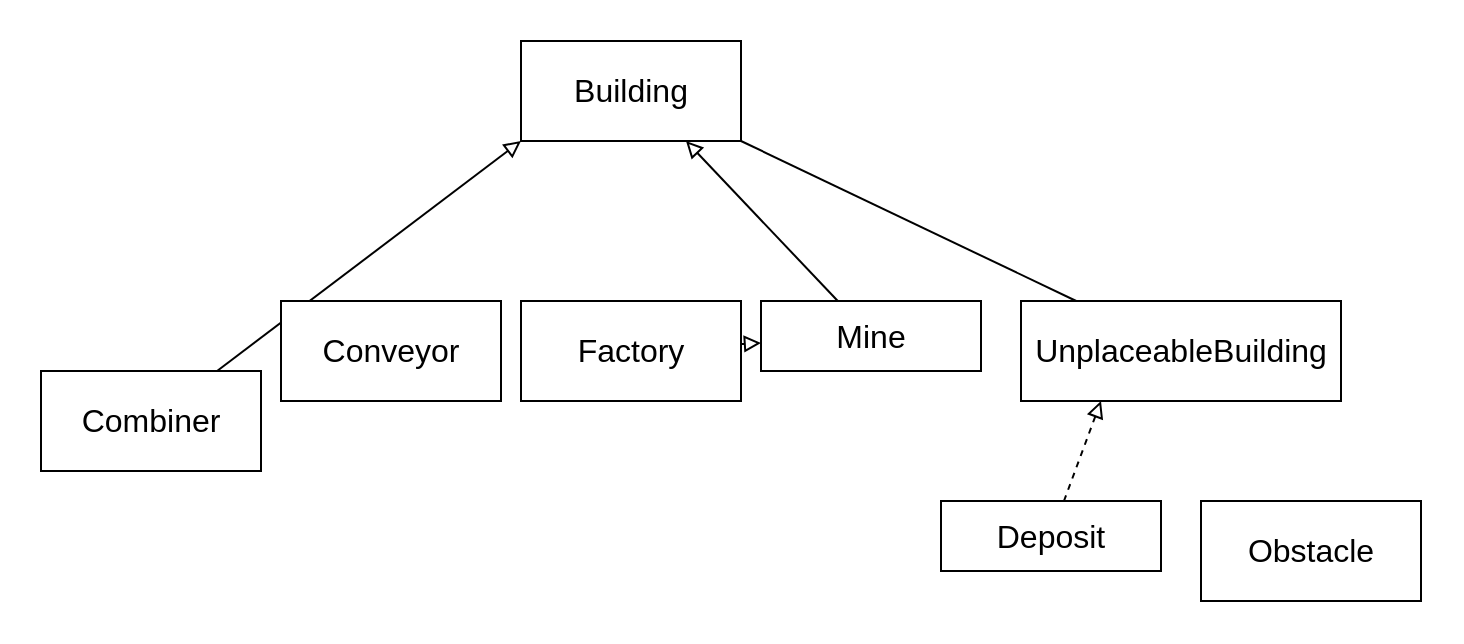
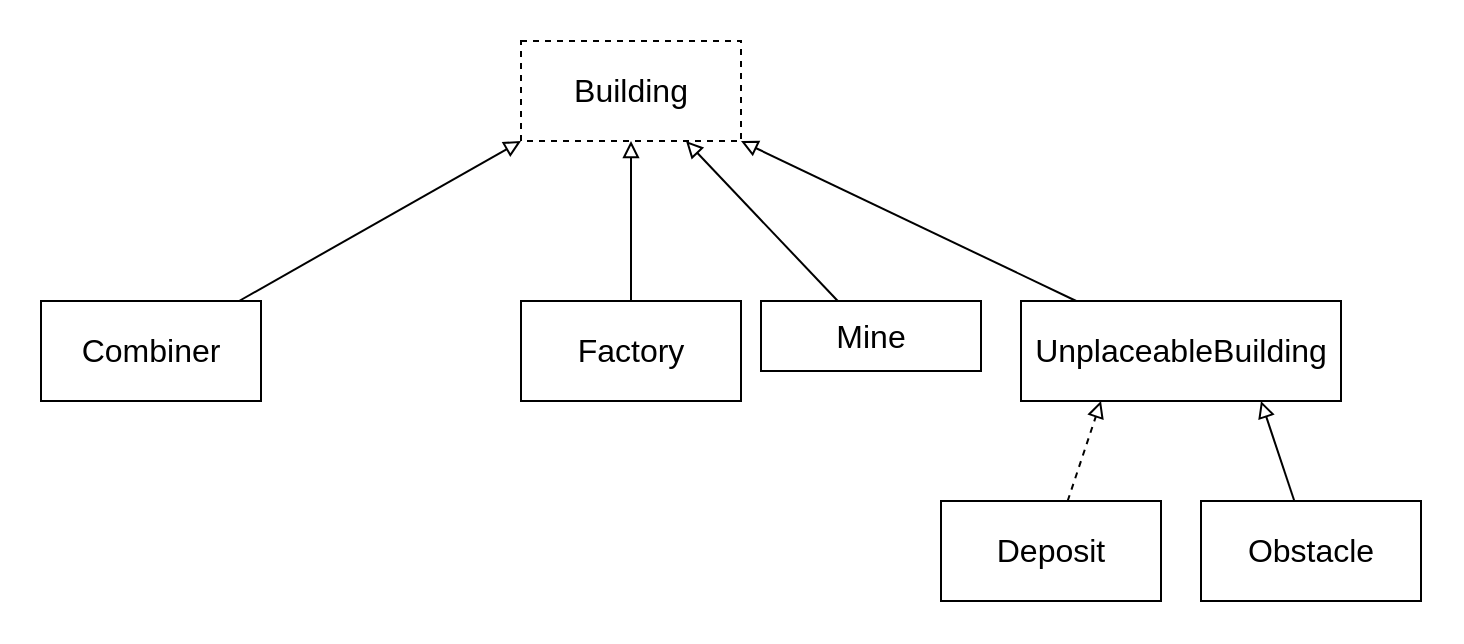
node "Building": style solid -> dashed
edge "Building" -- "UnplaceableBuilding": arrowhead none -> block
edge "Factory" -> "Mine": now "Factory" -> "Building"
node "Conveyor": removed
node "Combiner": moved (151, 421) -> (151, 351)
edge "Obstacle" -> "UnplaceableBuilding": added
node "Deposit": size 220x70 -> 220x100
